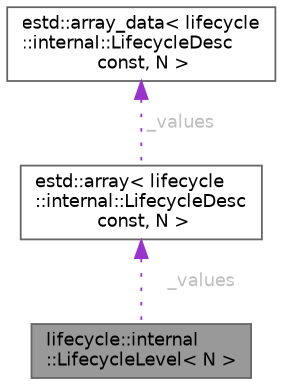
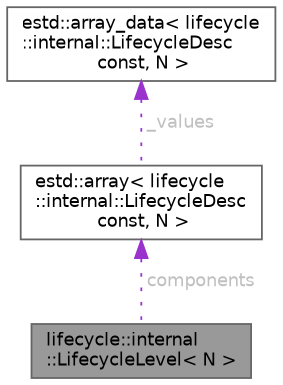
edge "lifecycle::internal ::LifecycleLevel< N >" -> "estd::array< lifecycle ::internal::LifecycleDesc const, N >": label " _values" -> " components"
